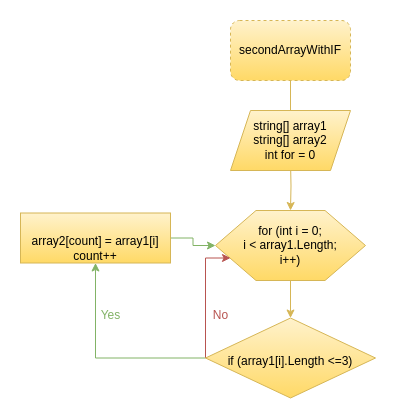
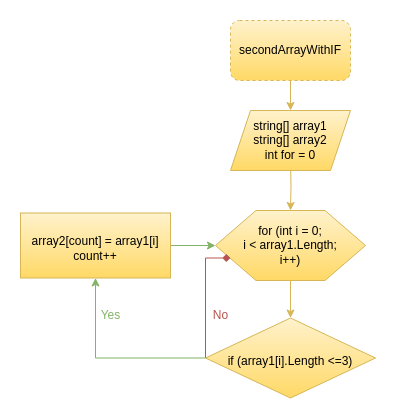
edge "secondArrayWithIF" -- "string[] array1 string[] array2 int for = 0": arrowhead none -> classic
node "array2[count] = array1[i] count++": size 150x50 -> 150x65
edge "if (array1[i].Length <=3)" -> "for (int i = 0; i < array1.Length; i++)": arrowhead classic -> diamond
